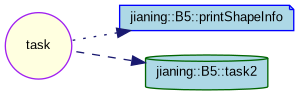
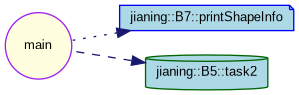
node "jianing::B5::printShapeInfo": label "jianing::B5::printShapeInfo" -> "jianing::B7::printShapeInfo"
node "task": label "task" -> "main"
